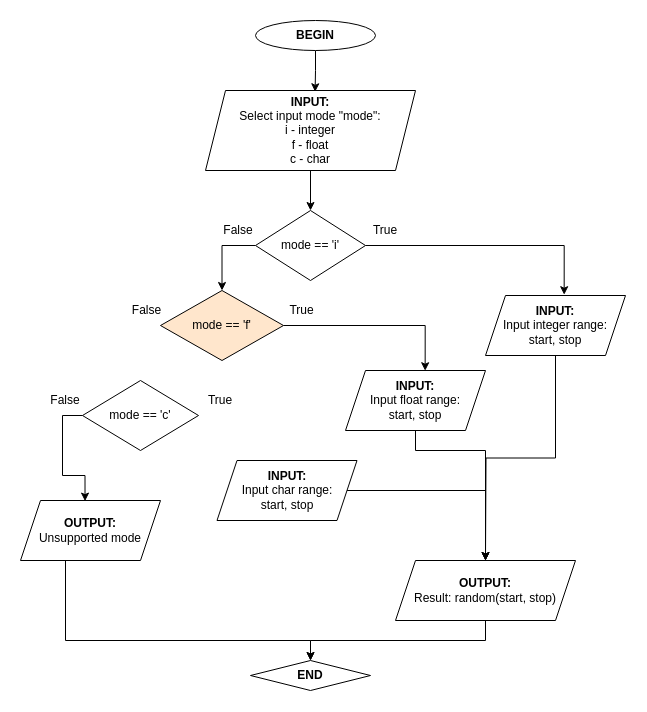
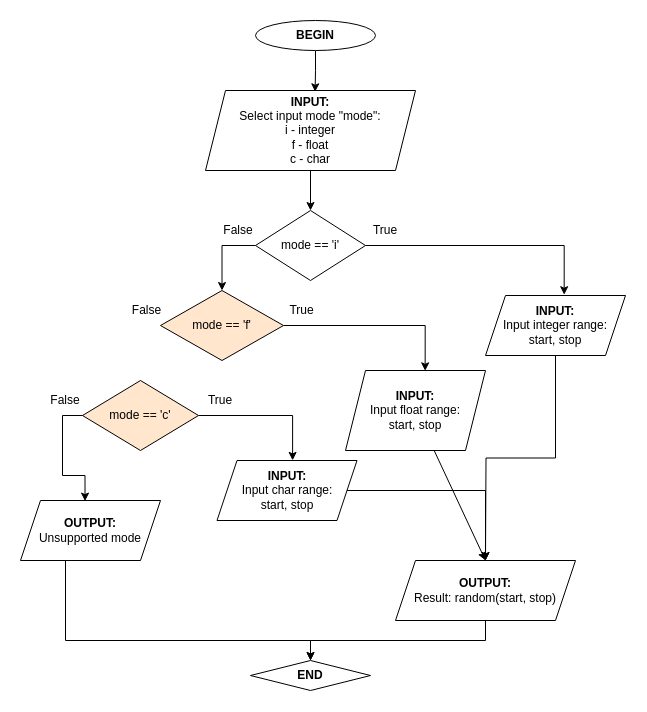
node "INPUT: Input float range: start, stop": size 140x60 -> 140x80
node "mode == 'c'": fillcolor #ffffff -> #ffe6cc
edge "mode == 'c'" -> "INPUT: Input char range: start, stop": added
